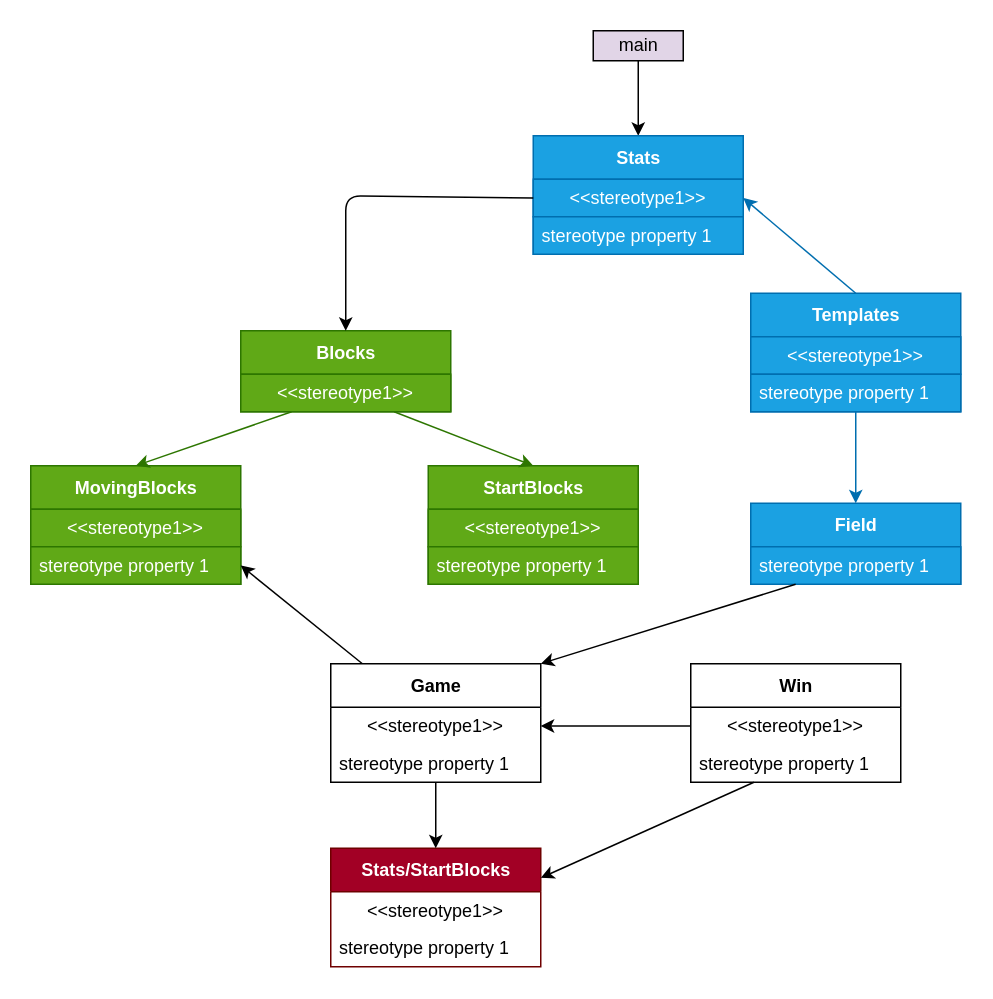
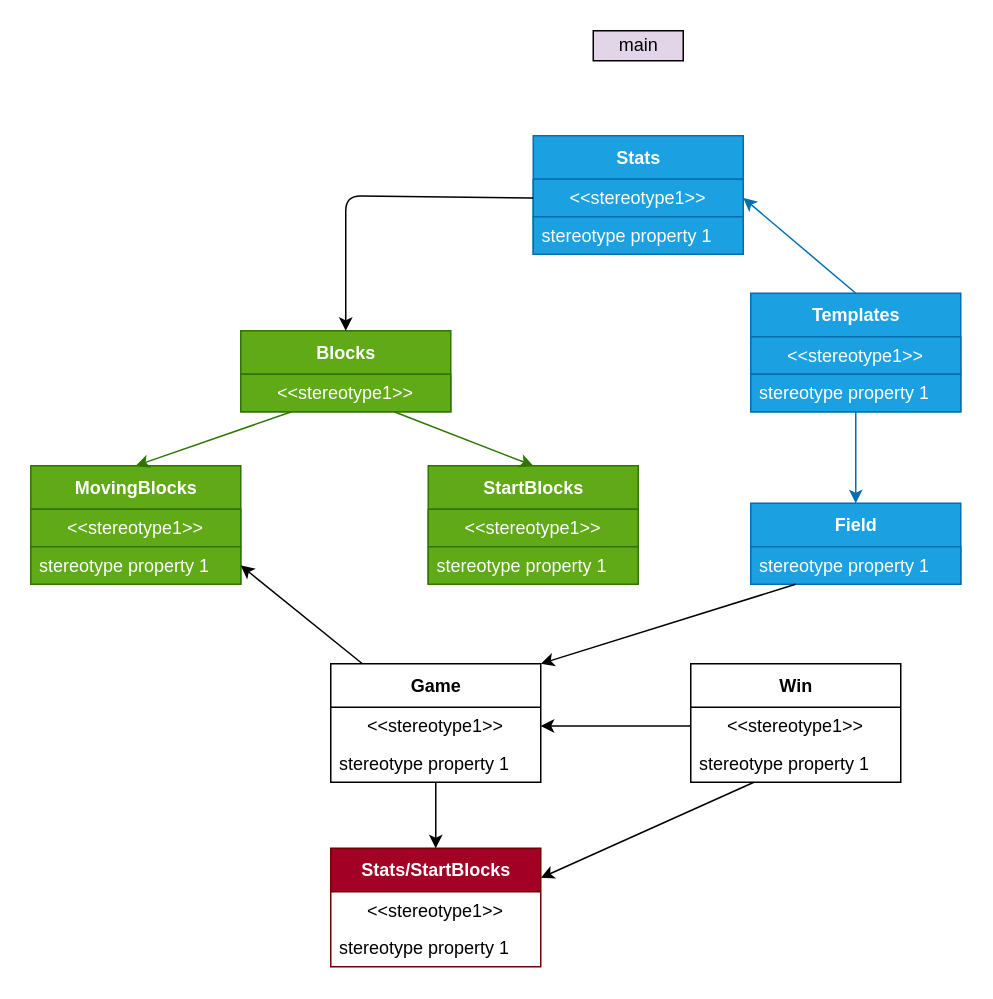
edge "main" -> "Stats": removed
